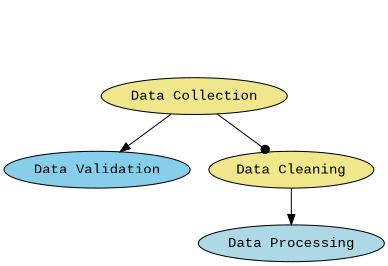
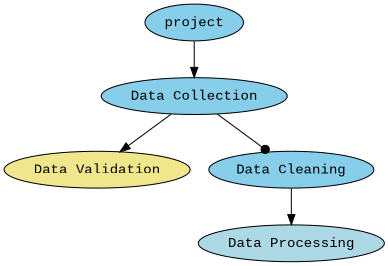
node "project": added
node "Data Collection": fillcolor khaki -> skyblue
node "Data Validation": fillcolor skyblue -> khaki
node "Data Cleaning": fillcolor khaki -> skyblue
